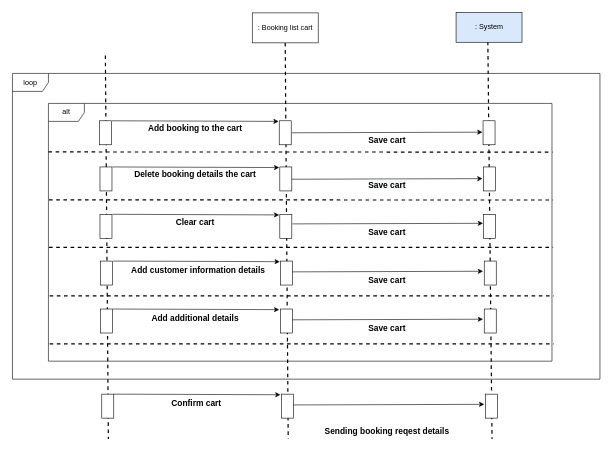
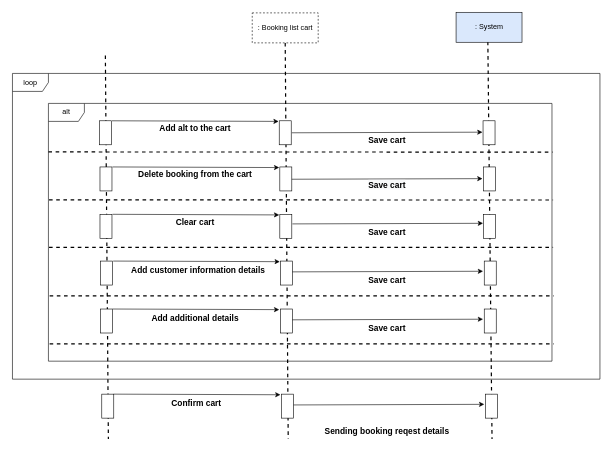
node ": Booking list cart": style solid -> dashed
node "Add booking to the cart": label "Add booking to the cart" -> "Add alt to the cart"
node "Delete booking details the cart": label "Delete booking details the cart" -> "Delete booking from the cart"
